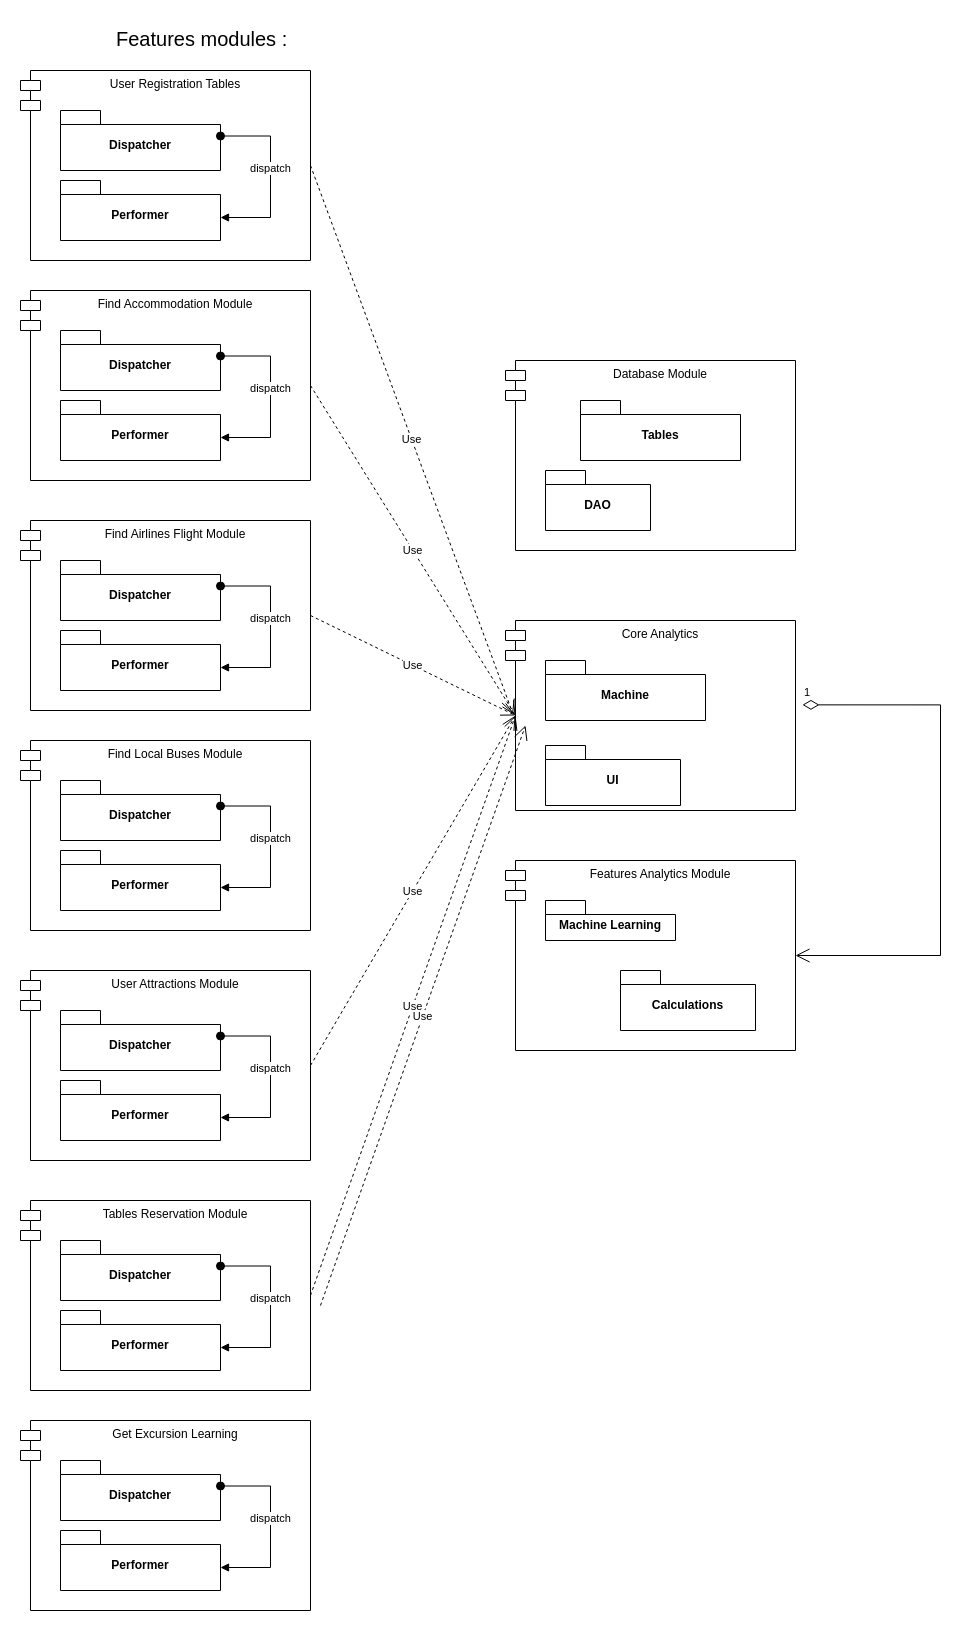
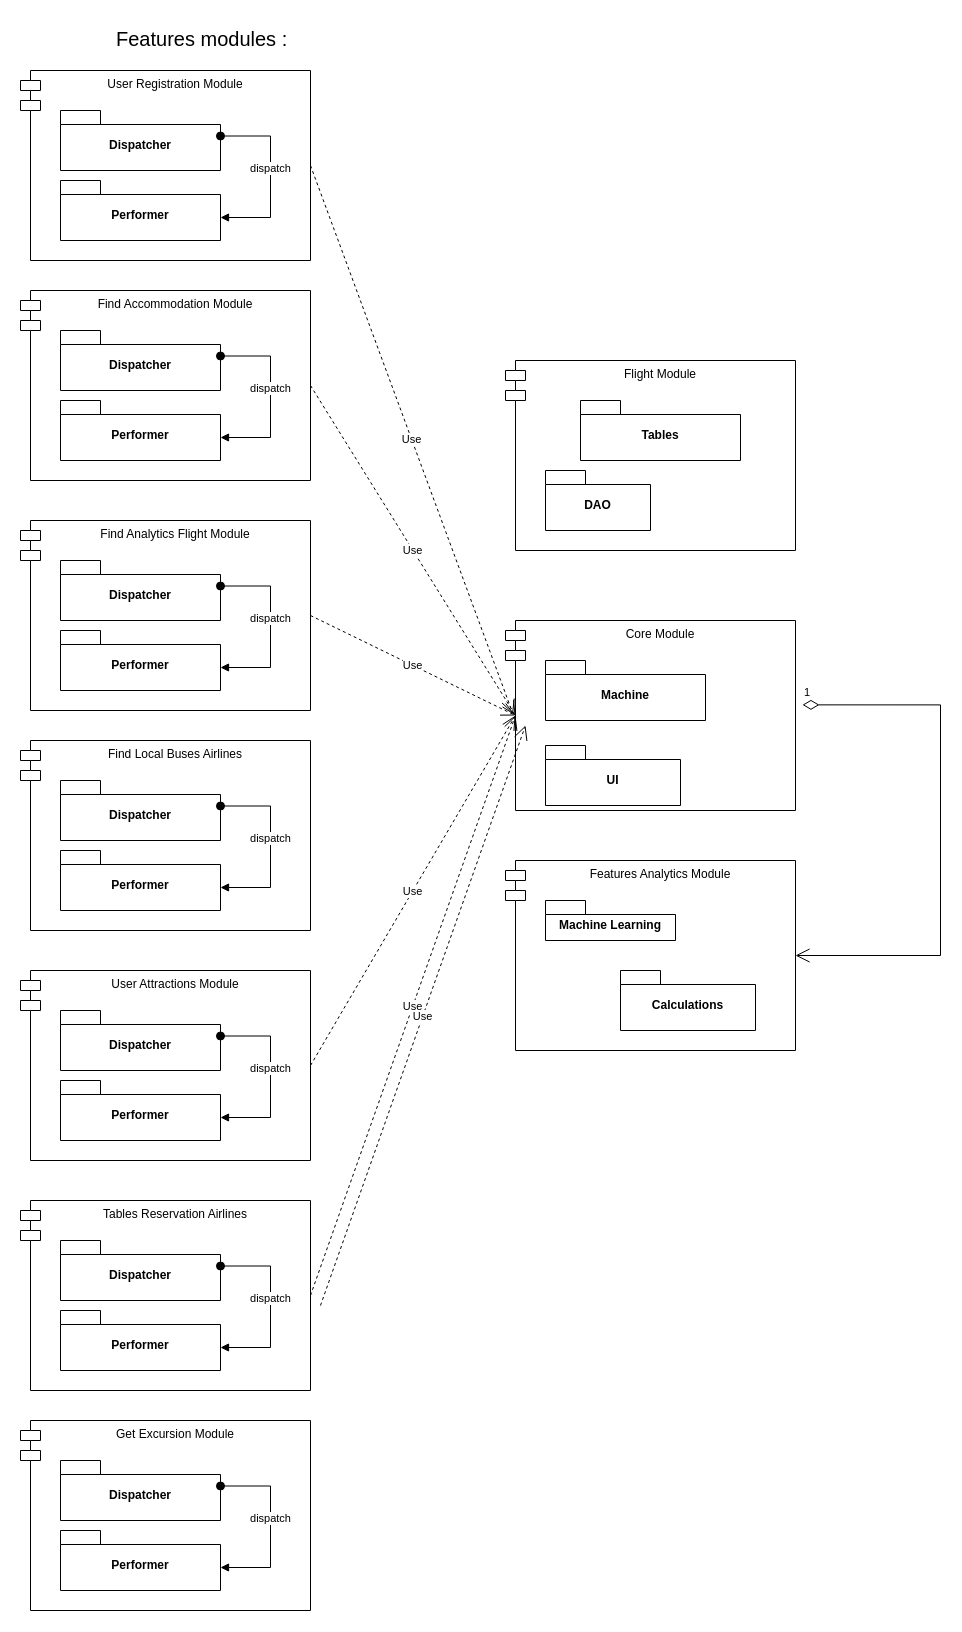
node "User Registration Tables": label "User Registration Tables" -> "User Registration Module"
node "Database Module": label "Database Module" -> "Flight Module"
node "Find Airlines Flight Module": label "Find Airlines Flight Module" -> "Find Analytics Flight Module"
node "Core Analytics": label "Core Analytics" -> "Core Module"
node "Find Local Buses Module": label "Find Local Buses Module" -> "Find Local Buses Airlines"
node "Tables Reservation Module": label "Tables Reservation Module" -> "Tables Reservation Airlines"
node "Get Excursion Learning": label "Get Excursion Learning" -> "Get Excursion Module"
